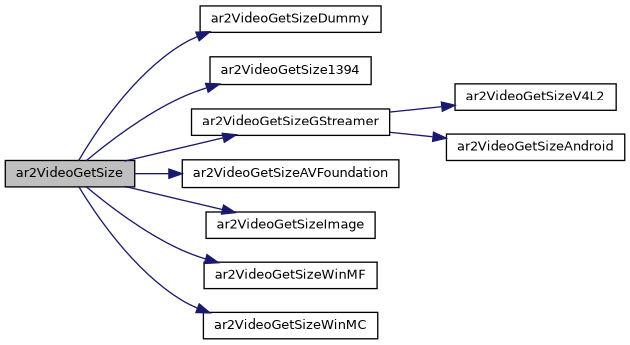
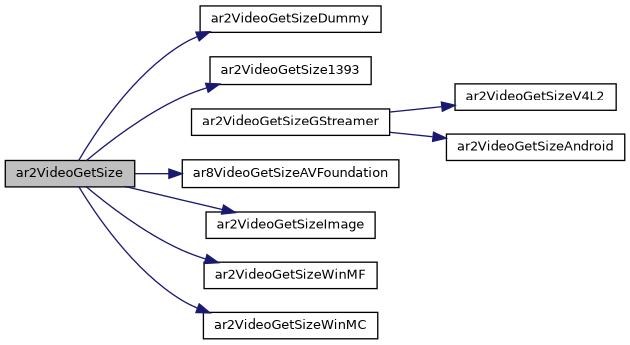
node "ar2VideoGetSize1394": label "ar2VideoGetSize1394" -> "ar2VideoGetSize1393"
edge "ar2VideoGetSize" -> "ar2VideoGetSizeGStreamer": removed
node "ar2VideoGetSizeAVFoundation": label "ar2VideoGetSizeAVFoundation" -> "ar8VideoGetSizeAVFoundation"
